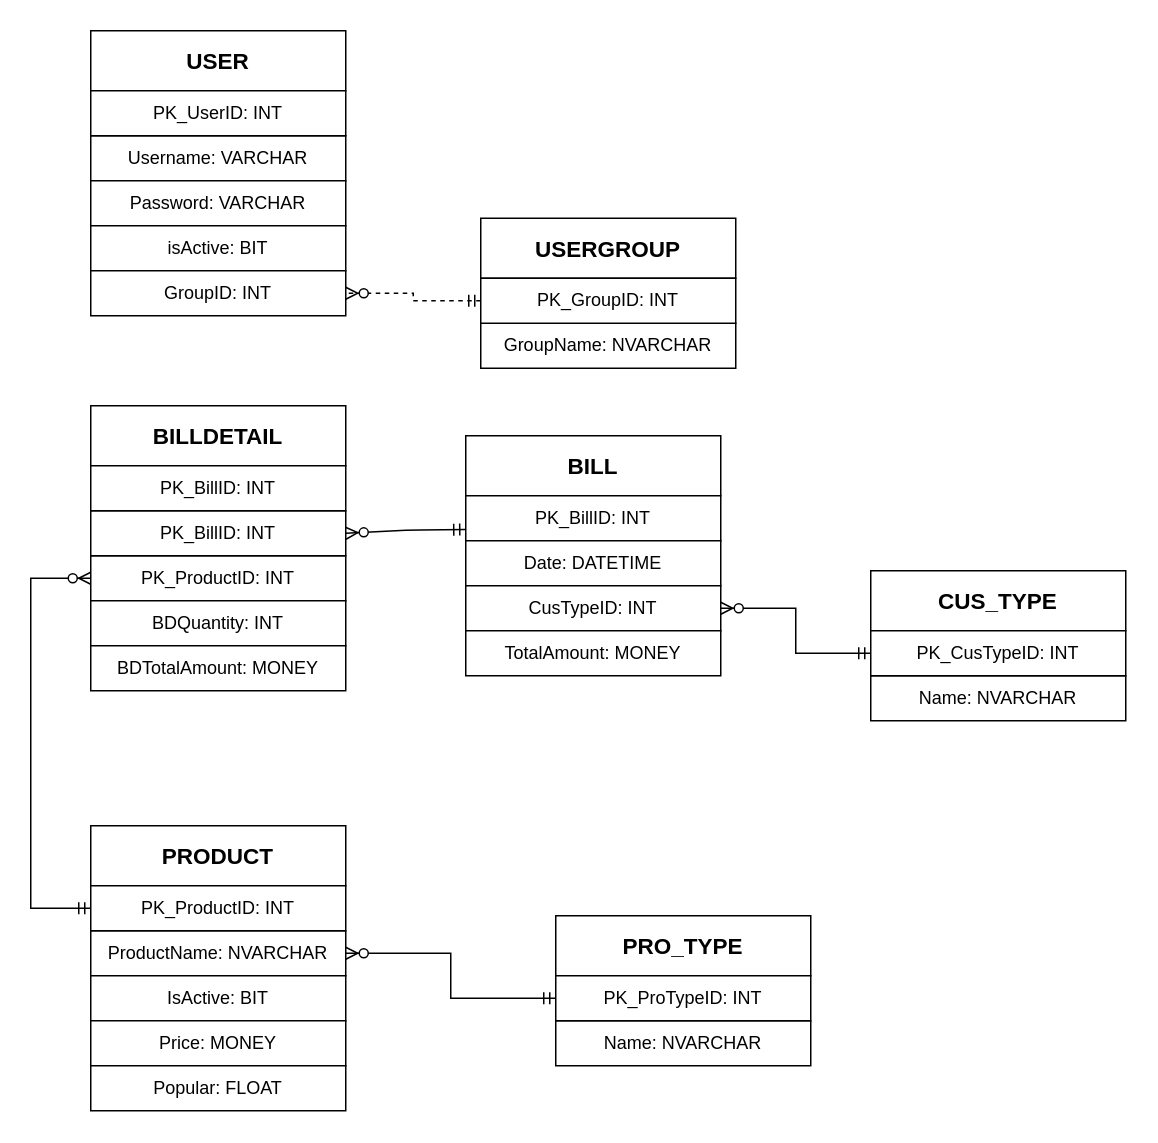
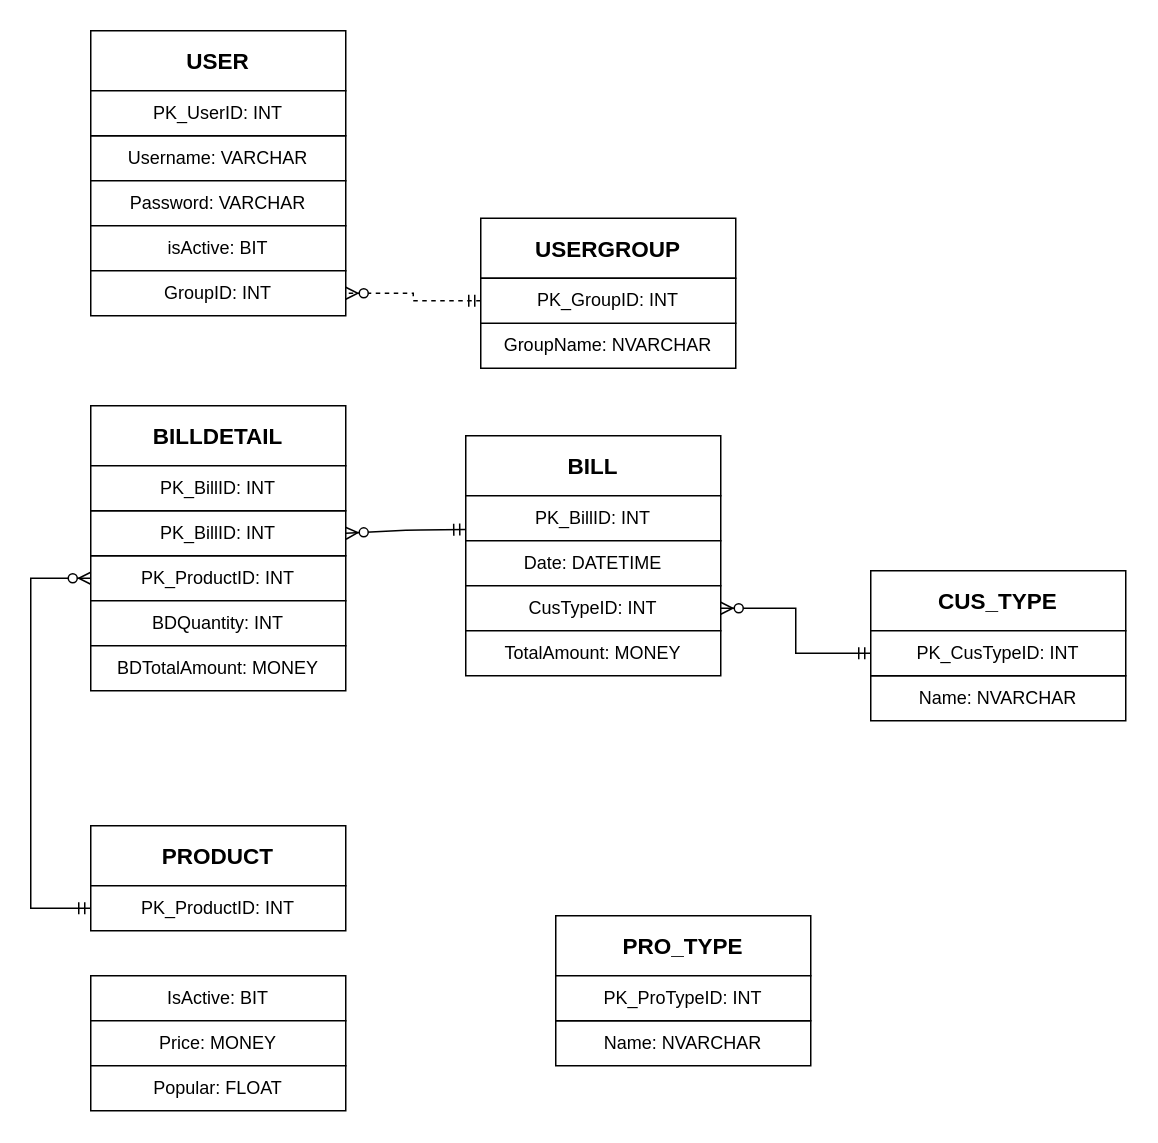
node "ProductName: NVARCHAR": removed
edge "ProductName: NVARCHAR" -- "PK_ProTypeID: INT": removed
